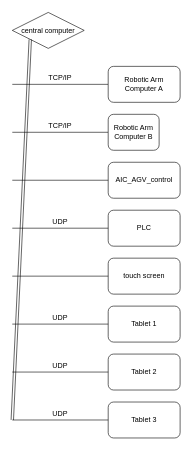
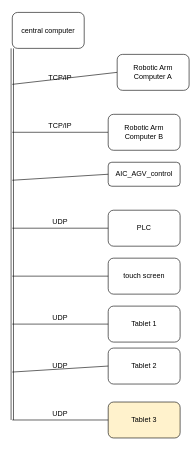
node "central computer": shape diamond -> rounded rectangle
node "Robotic Arm Computer A": moved (144, 84) -> (153, 72)
node "Robotic Arm Computer B": size 51x36 -> 72x36
node "AIC_AGV_control": size 72x36 -> 72x24
node "Tablet 2": moved (144, 372) -> (144, 366)
node "Tablet 3": fillcolor #ffffff -> #fff2cc
